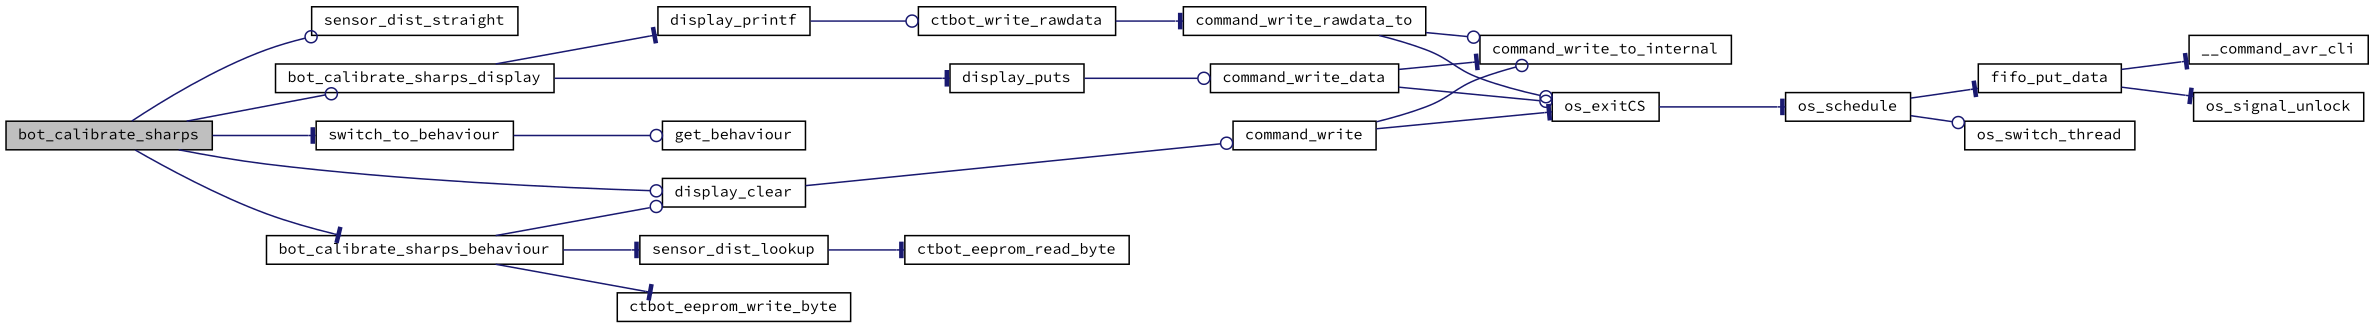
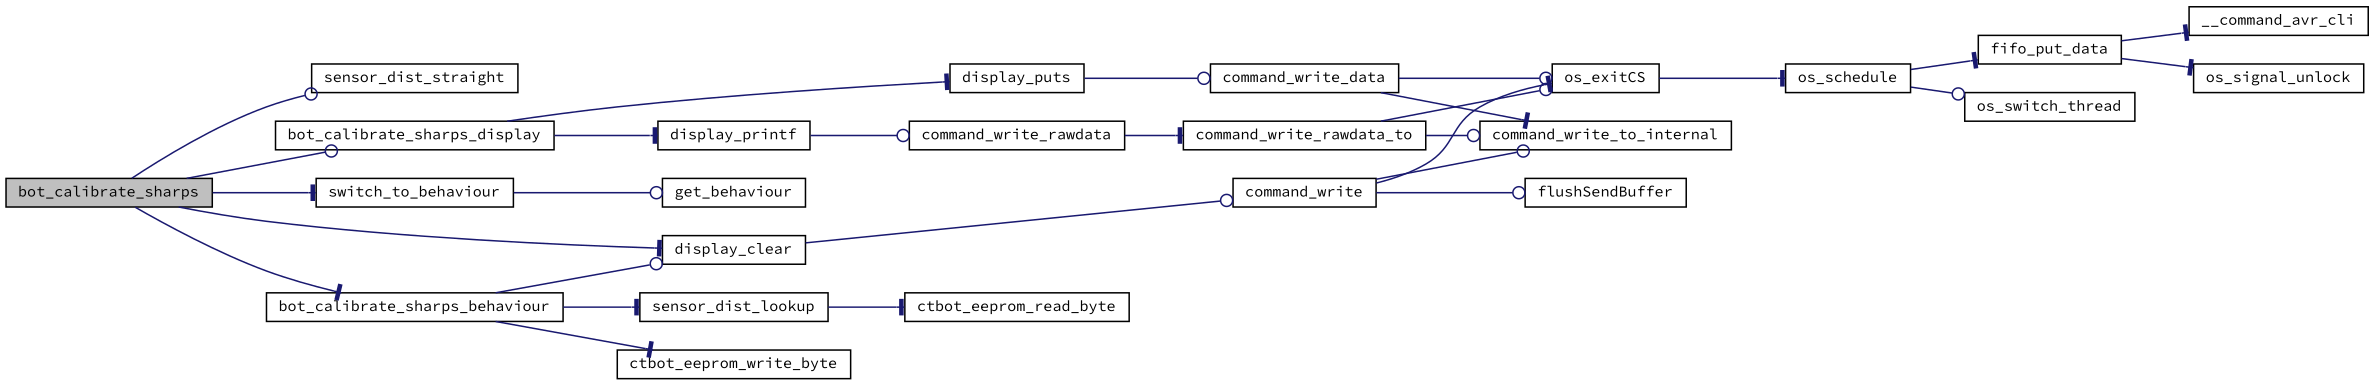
node "ctbot_write_rawdata": label "ctbot_write_rawdata" -> "command_write_rawdata"
edge "bot_calibrate_sharps" -> "display_clear": arrowhead odot -> tee
node "flushSendBuffer": added
